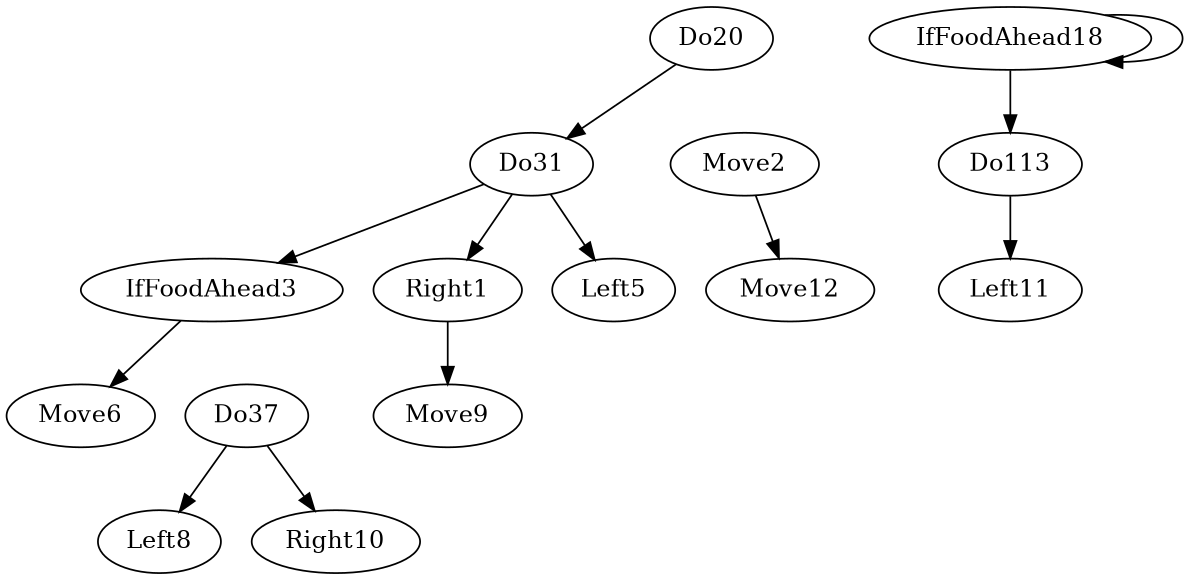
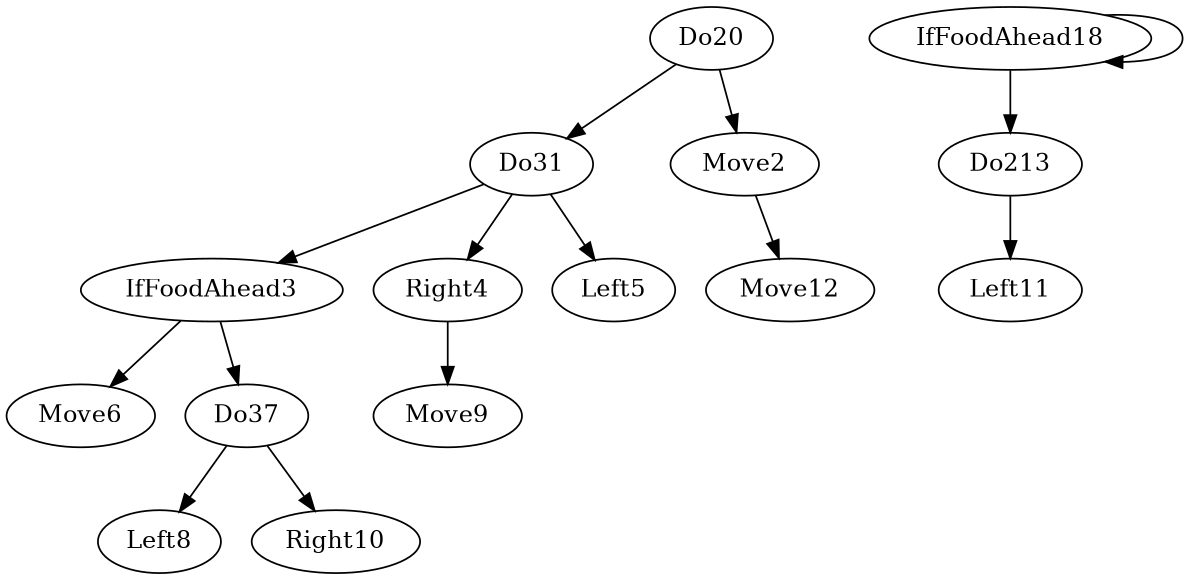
edge "Do20" -> "Move2": added
node "Do113": label "Do113" -> "Do213"
node "Right1": label "Right1" -> "Right4"
edge "IfFoodAhead3" -> "Do37": added
